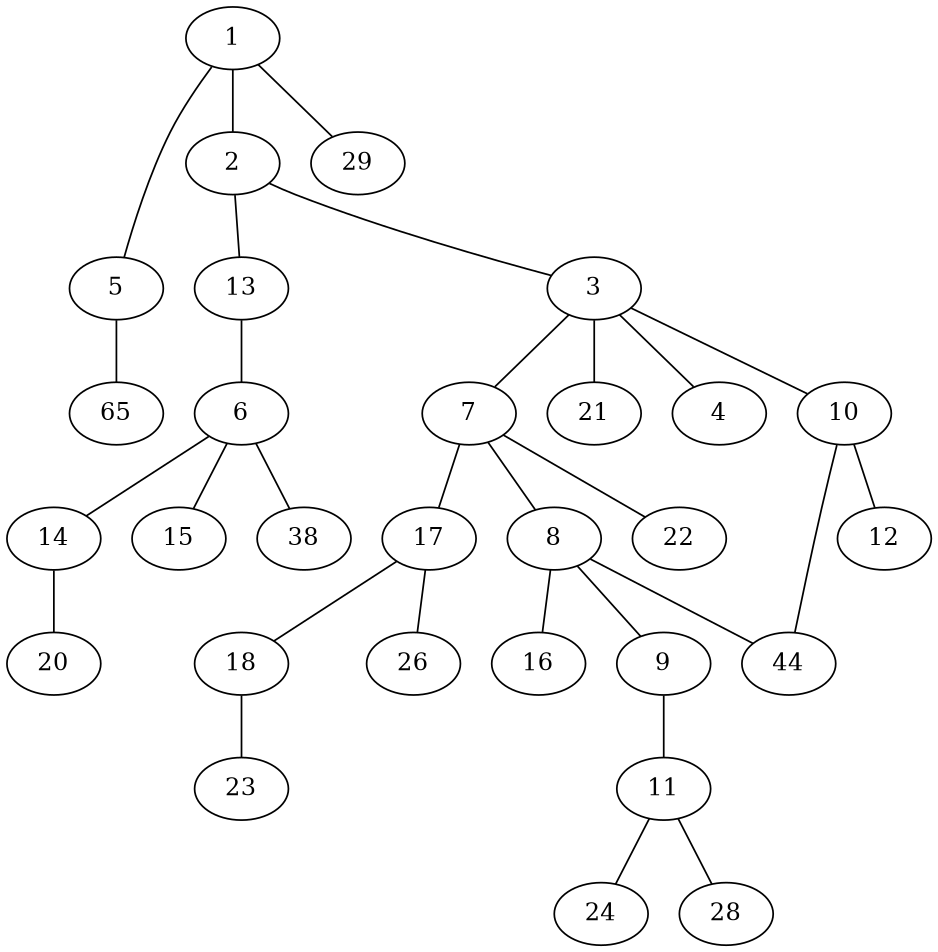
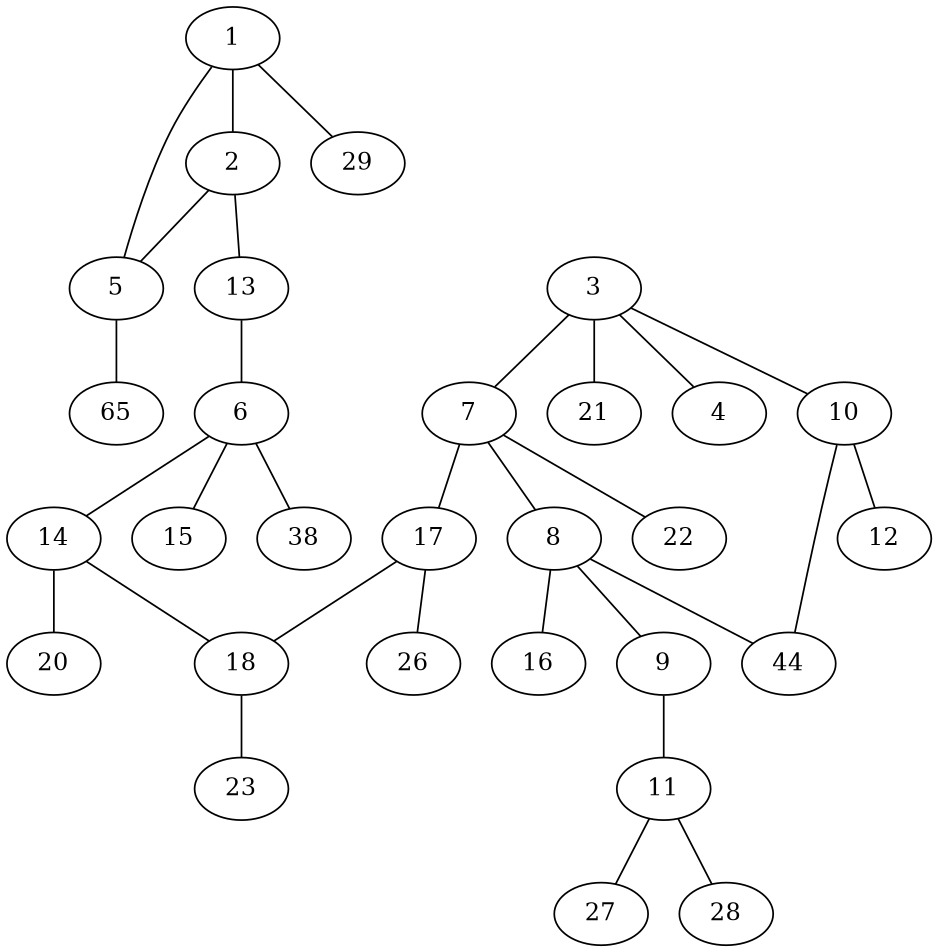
edge "2" -- "3": now "2" -- "5"
edge "14" -- "18": added
node "24": label "24" -> "27"
